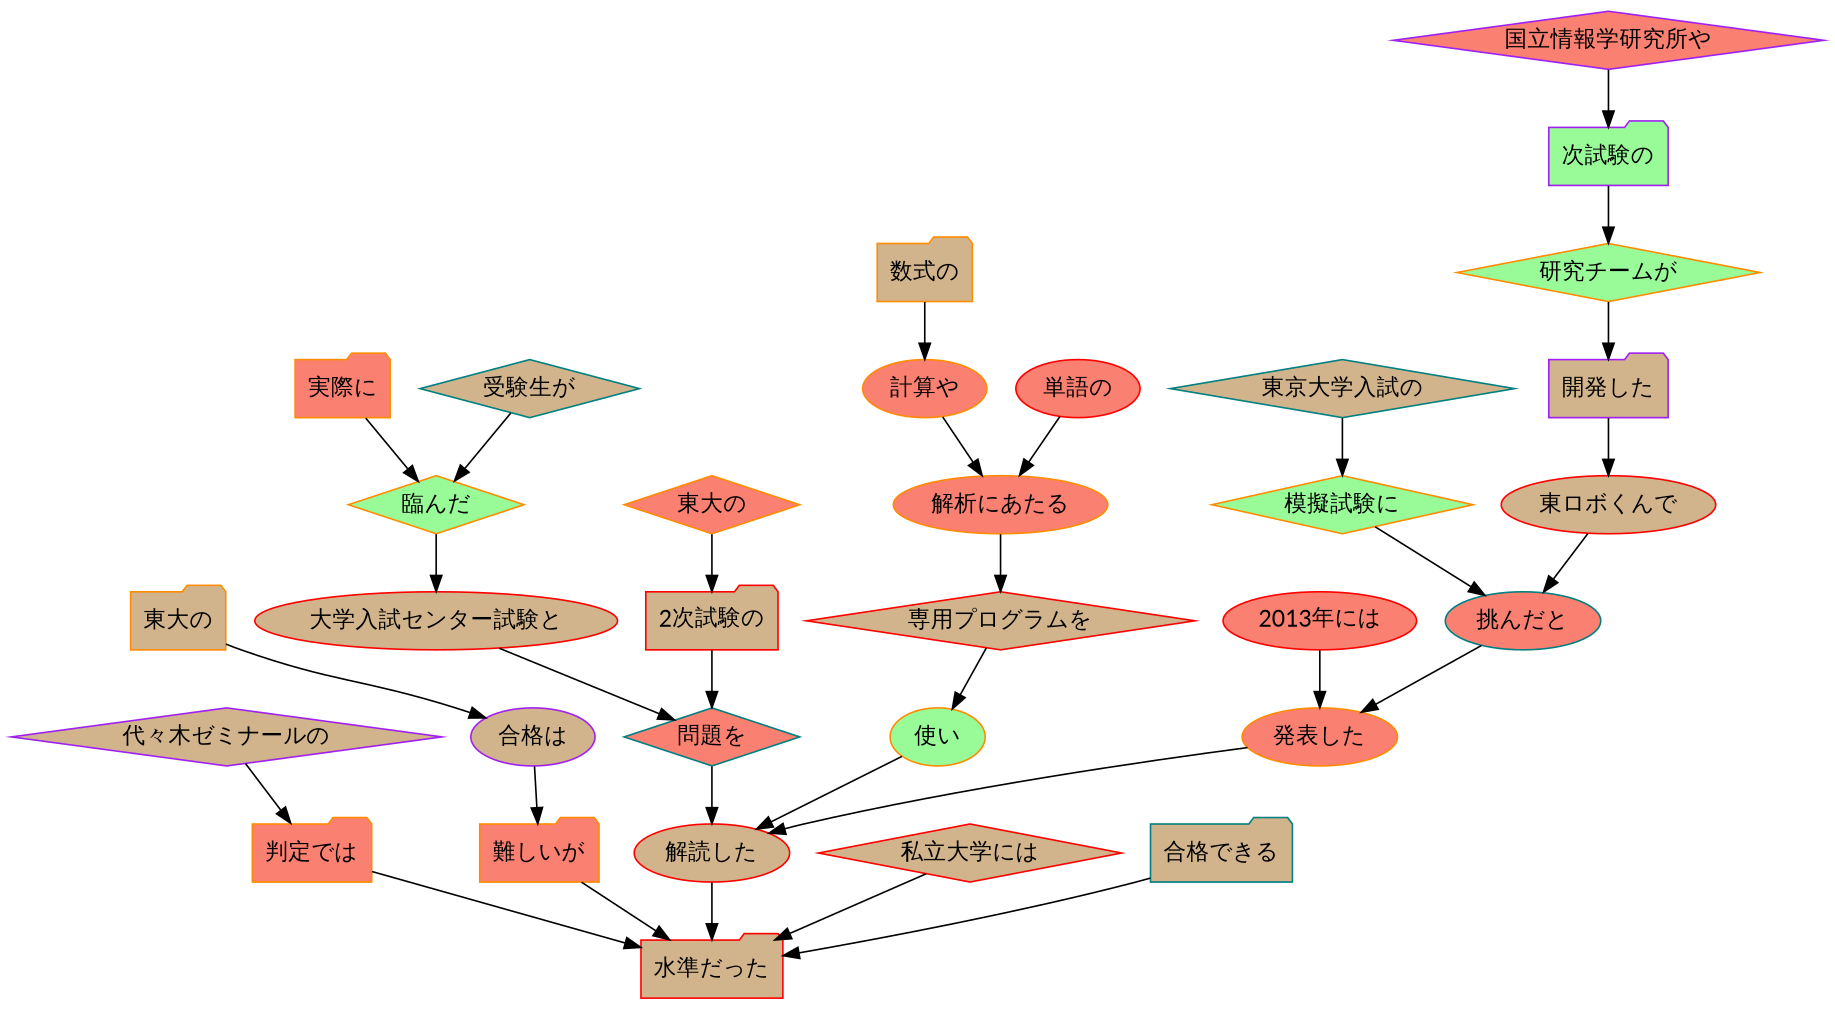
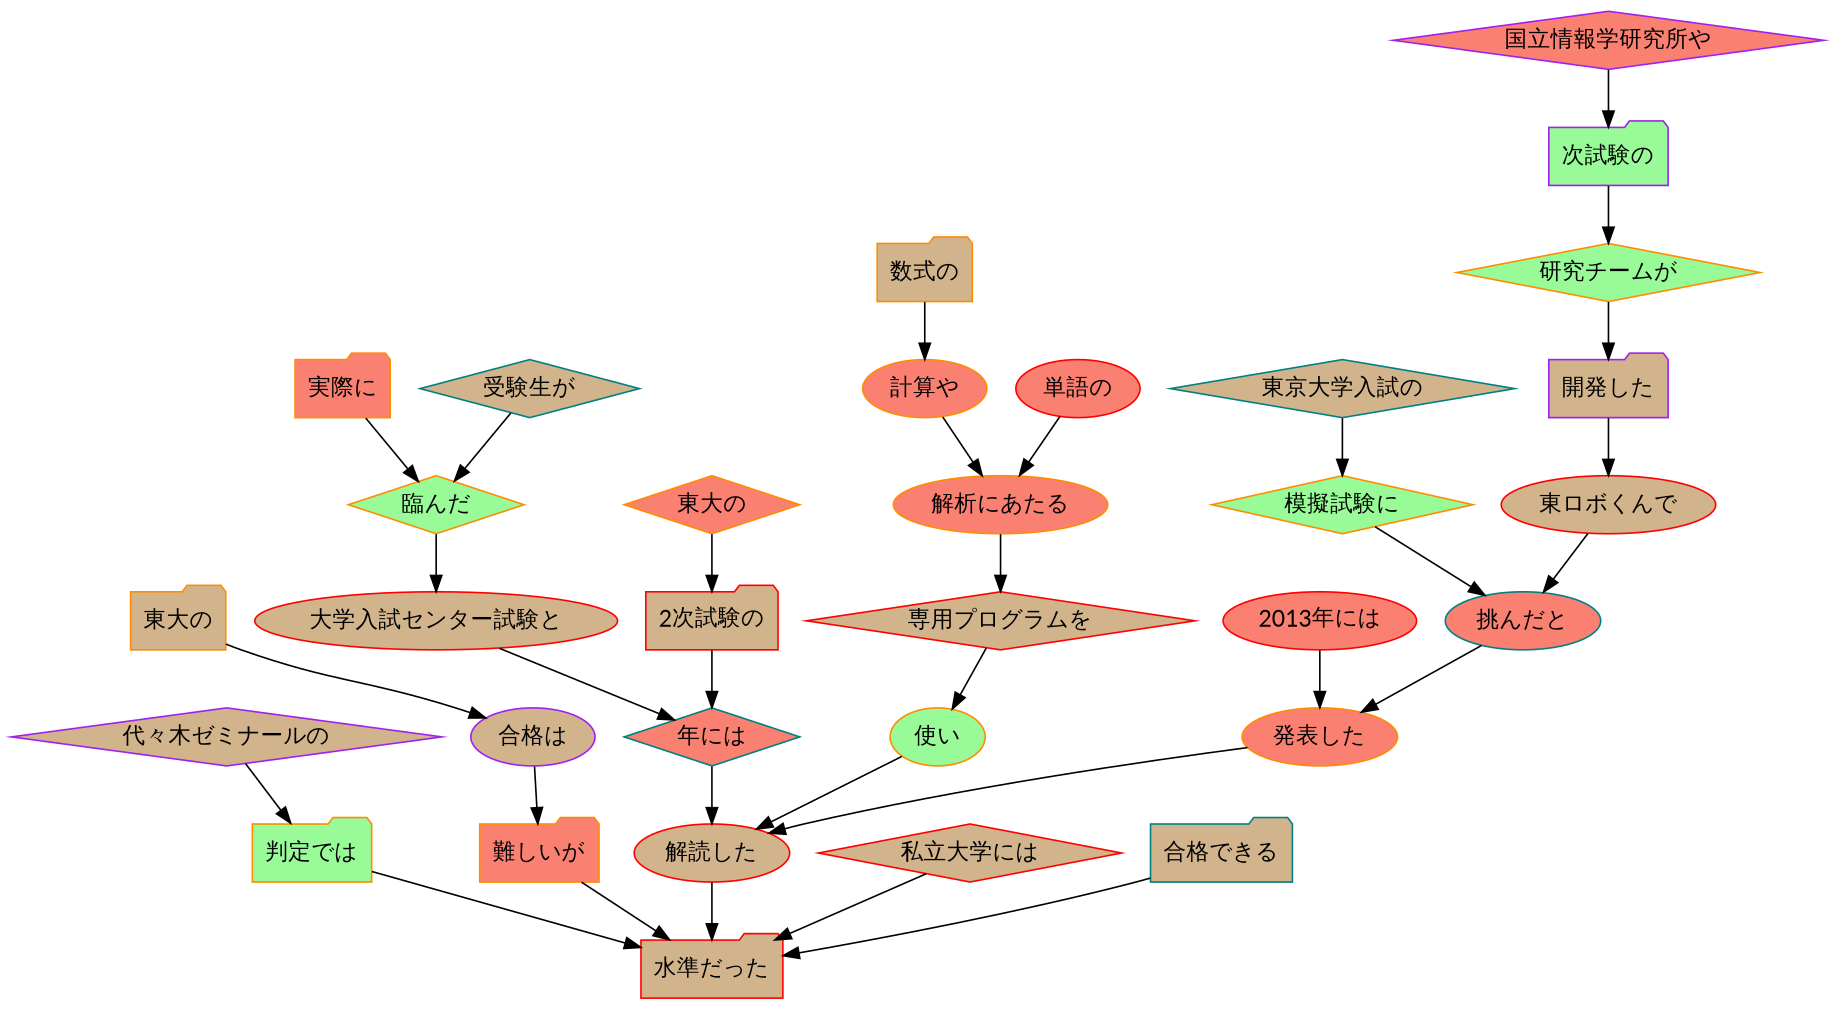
node "問題を": label "問題を" -> "年には"
node "判定では": fillcolor salmon -> palegreen
